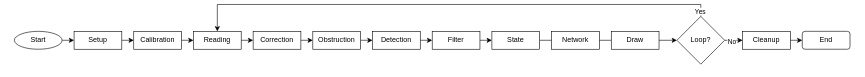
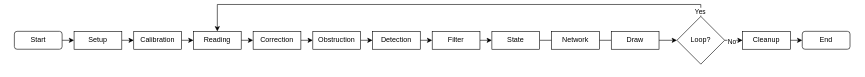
node "Start": shape ellipse -> rounded rectangle
